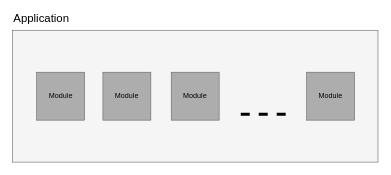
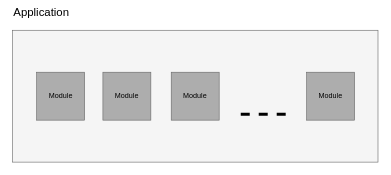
node "Application": moved (61, 18) -> (61, 12)
